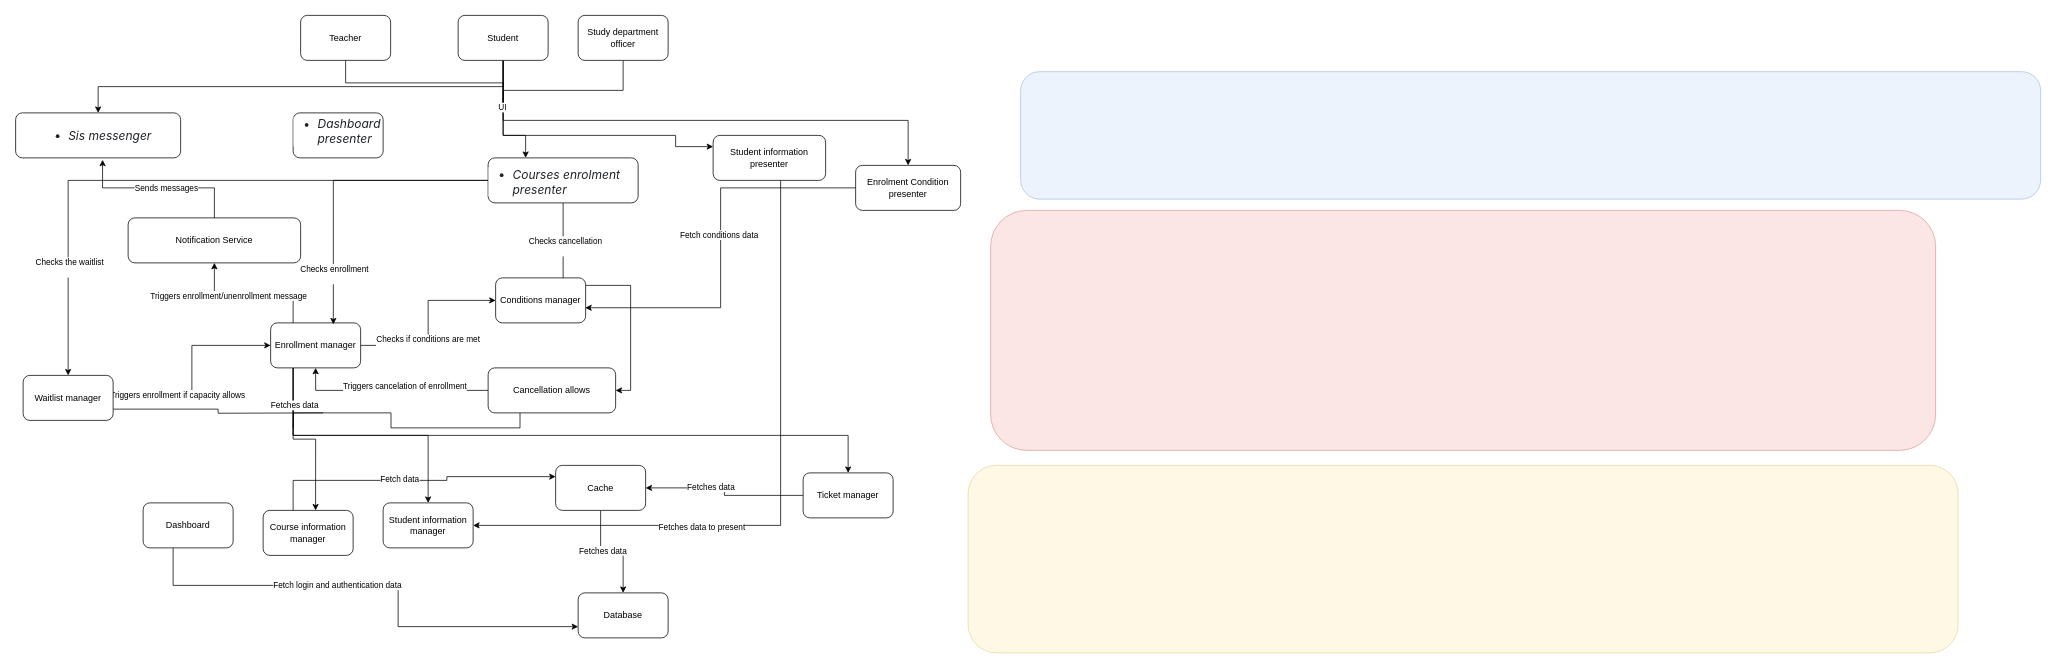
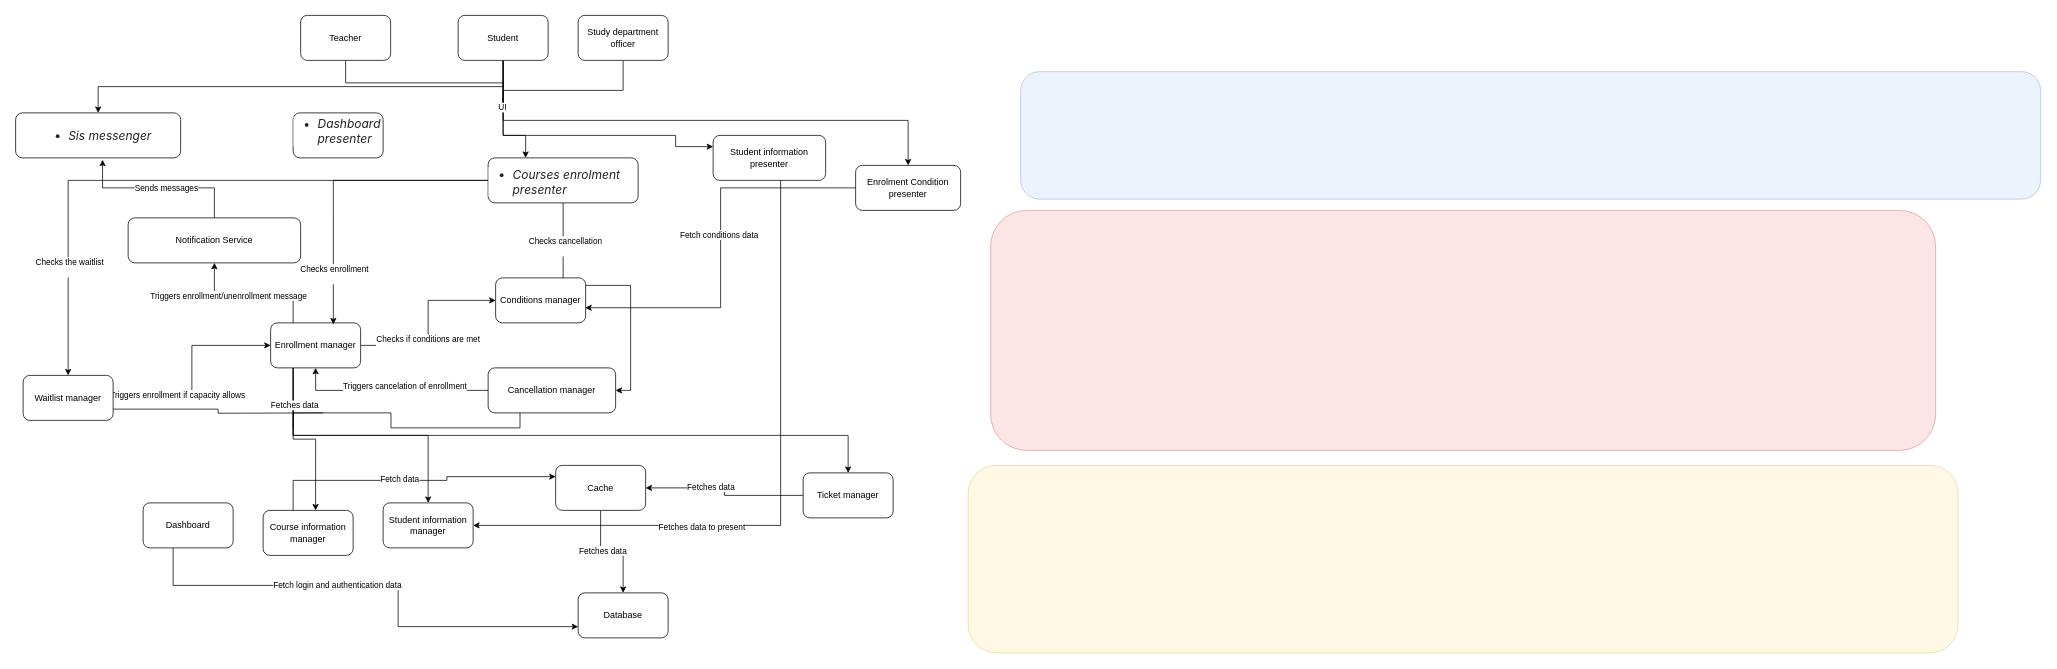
node "Cancellation allows": label "Cancellation allows" -> "Cancellation manager"
